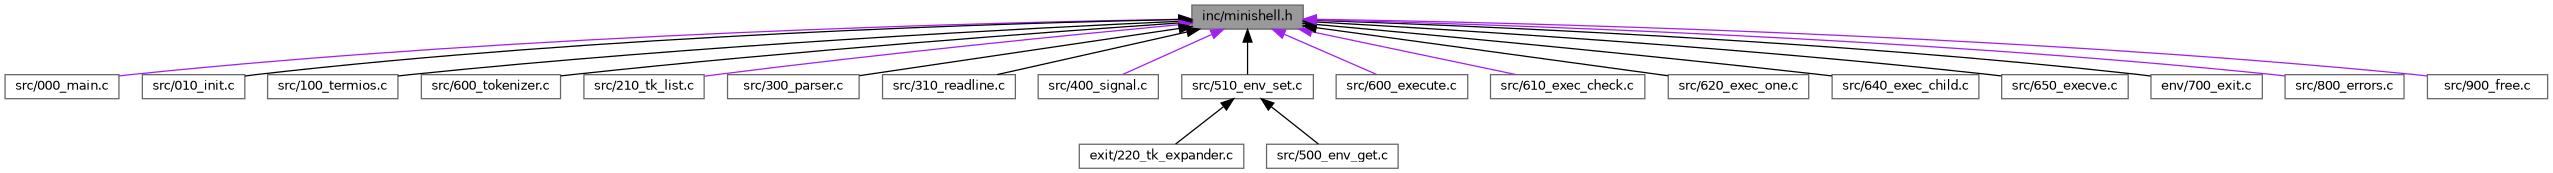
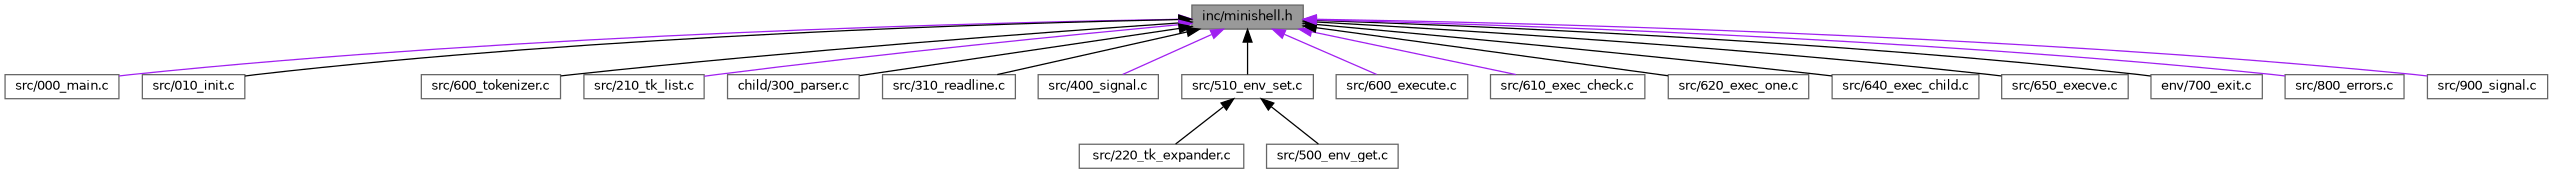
node "src/100_termios.c": removed
node "src/300_parser.c": label "src/300_parser.c" -> "child/300_parser.c"
node "src/900_free.c": label "src/900_free.c" -> "src/900_signal.c"
node "exit/220_tk_expander.c": label "exit/220_tk_expander.c" -> "src/220_tk_expander.c"
